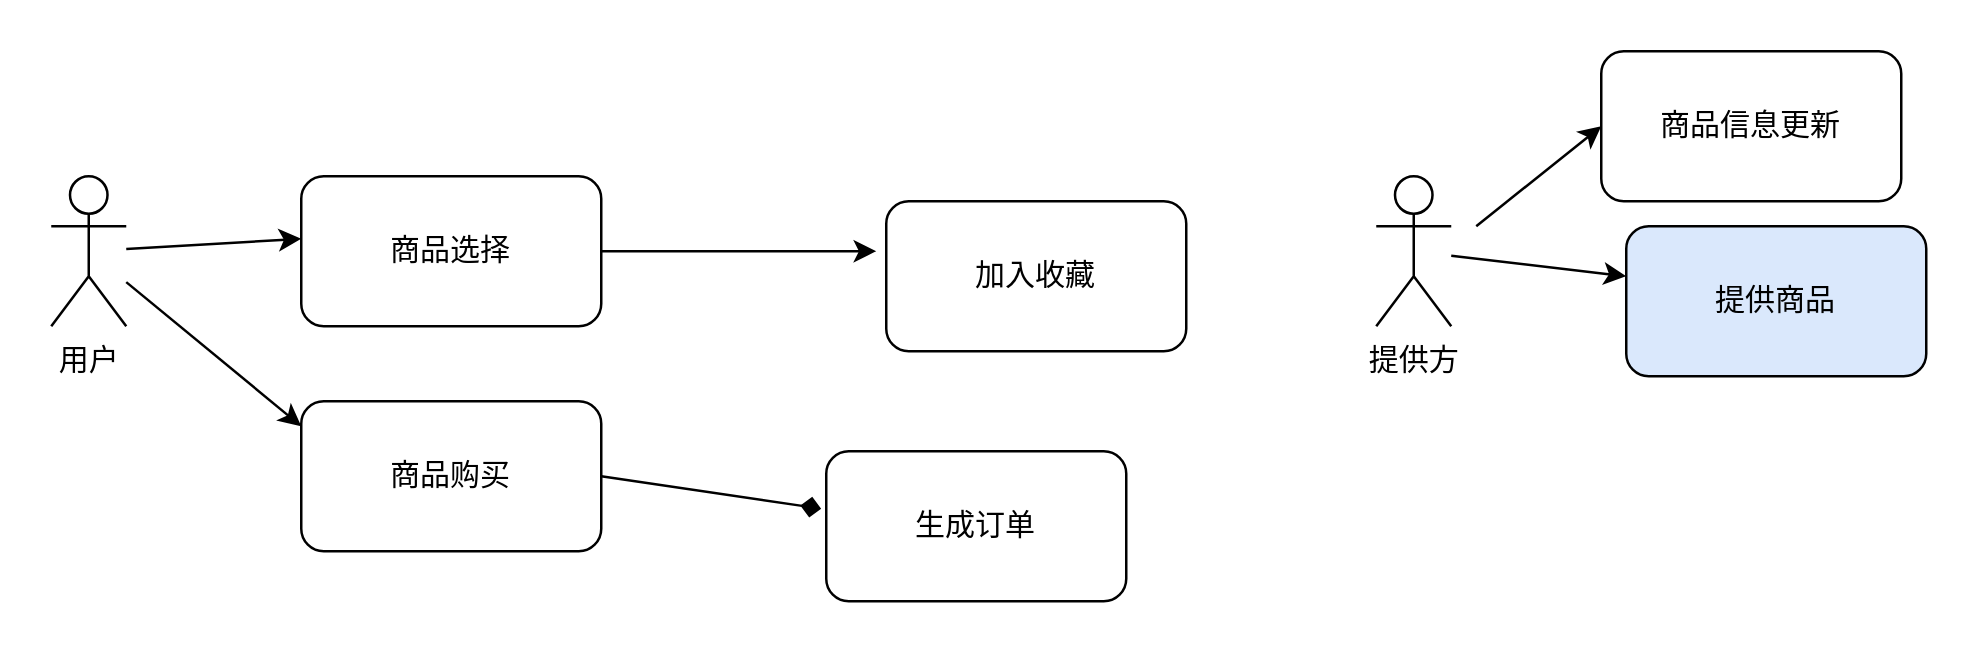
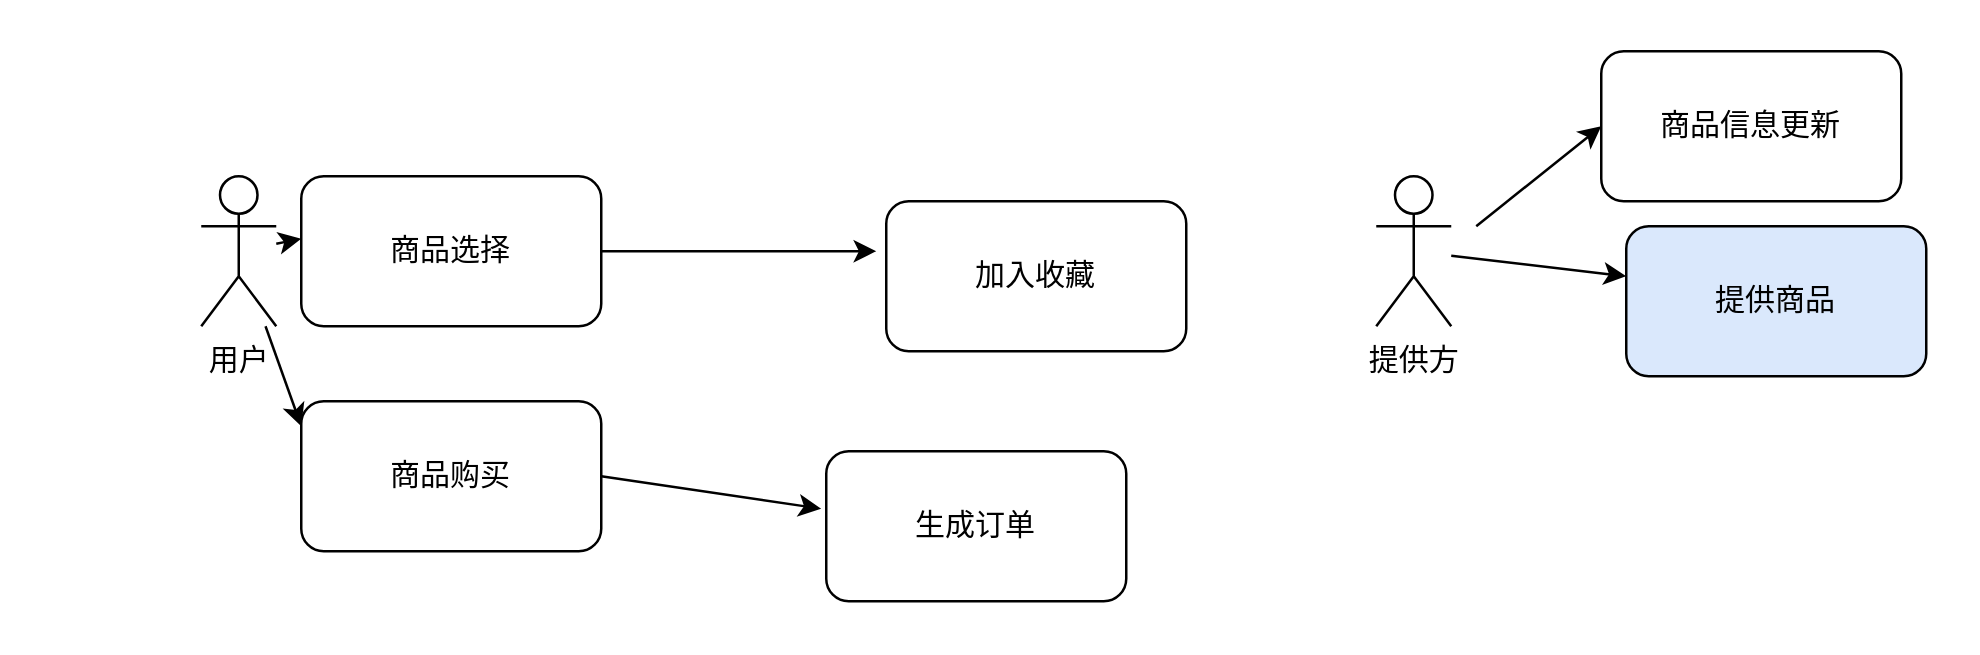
node "用户": moved (89, 251) -> (239, 251)
edge "商品购买" -> "生成订单": arrowhead diamond -> classic
